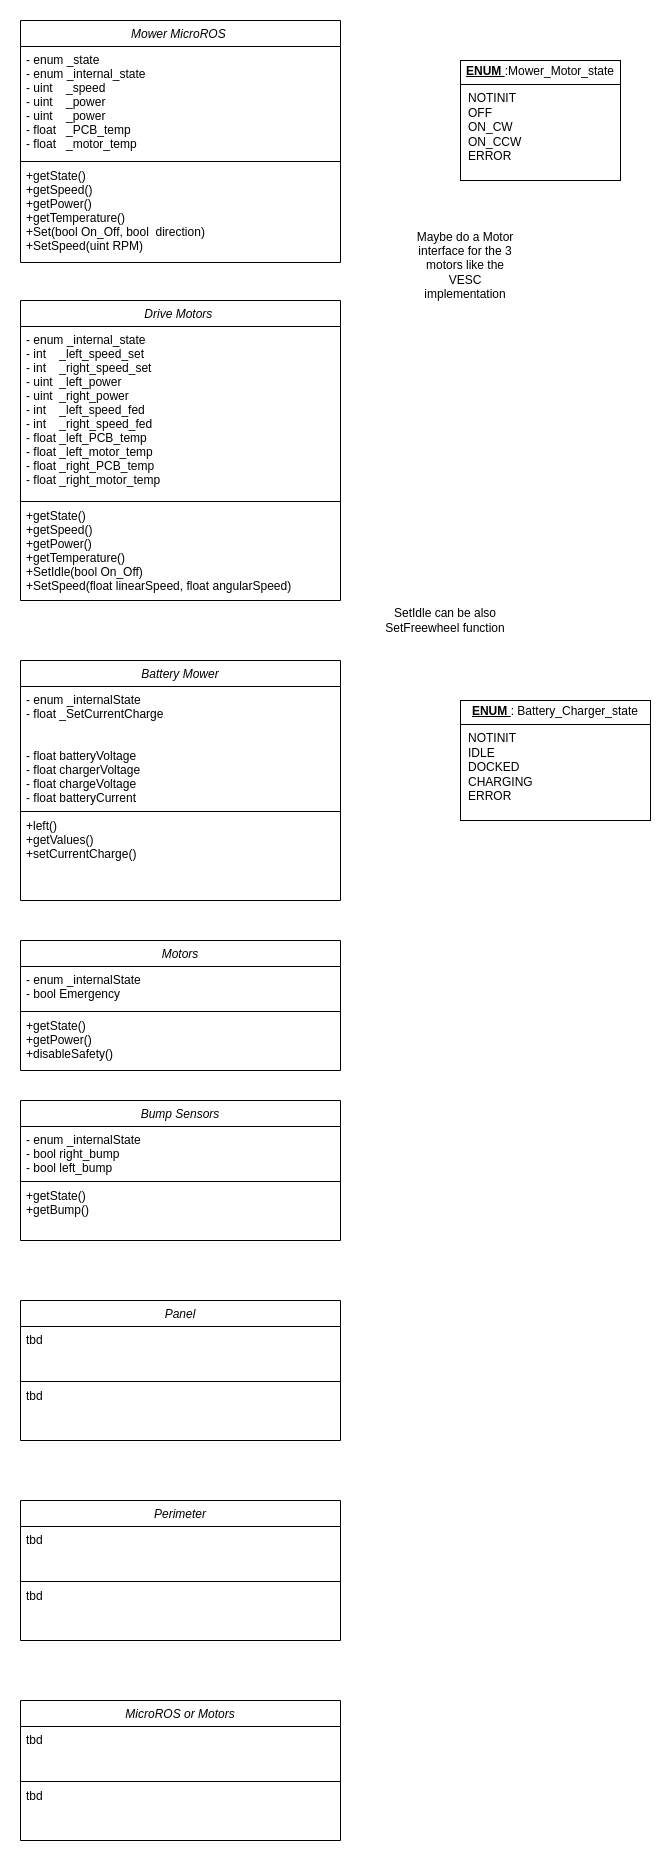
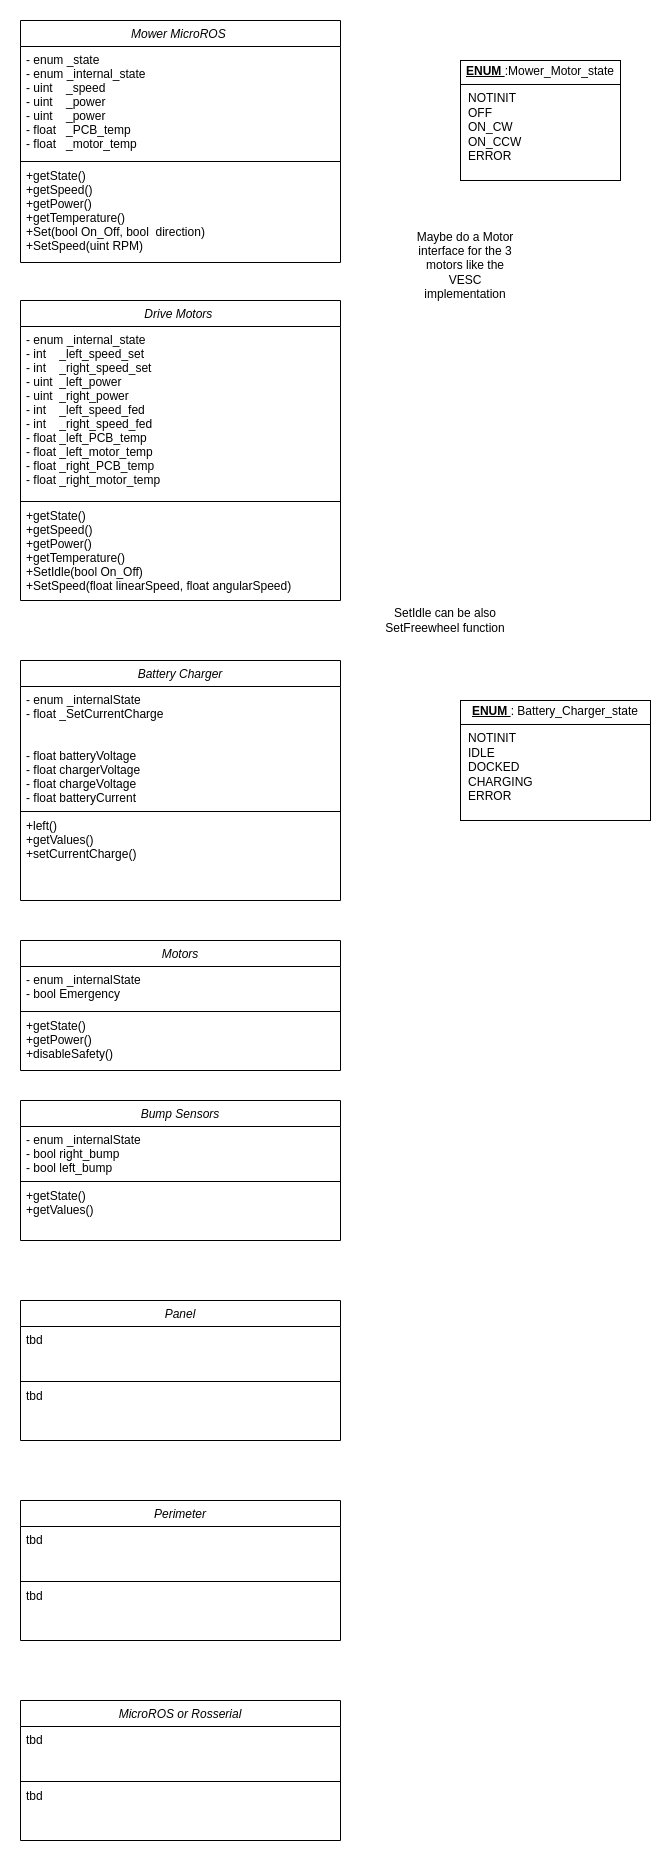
node "Battery Mower": label "Battery Mower" -> "Battery Charger"
node "+getState() +getBump()": label "+getState() +getBump()" -> "+getState() +getValues()"
node "MicroROS or Motors": label "MicroROS or Motors" -> "MicroROS or Rosserial"
